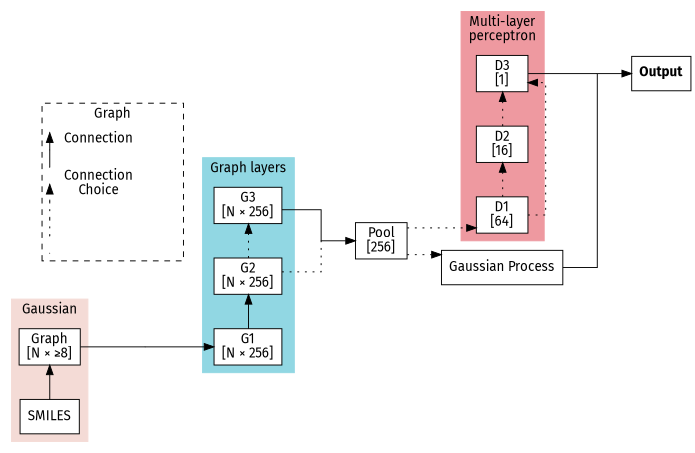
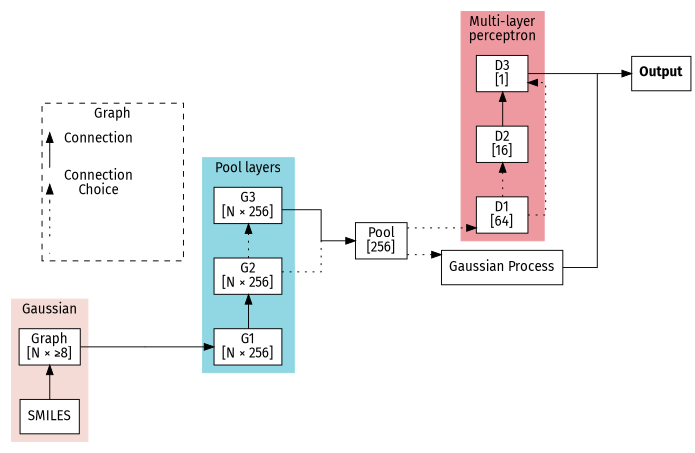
edge "D2 [16]" -> "D3 [1]": style dotted -> solid
cluster "Graph layers": label "Graph layers" -> "Pool layers"
